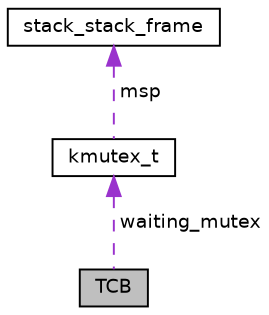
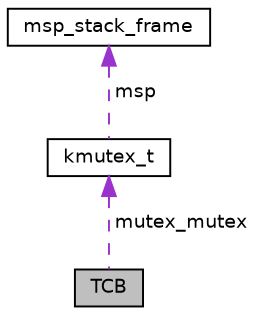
node "stack_stack_frame": label "stack_stack_frame" -> "msp_stack_frame"
edge "TCB" -> "kmutex_t": label " waiting_mutex" -> " mutex_mutex"
